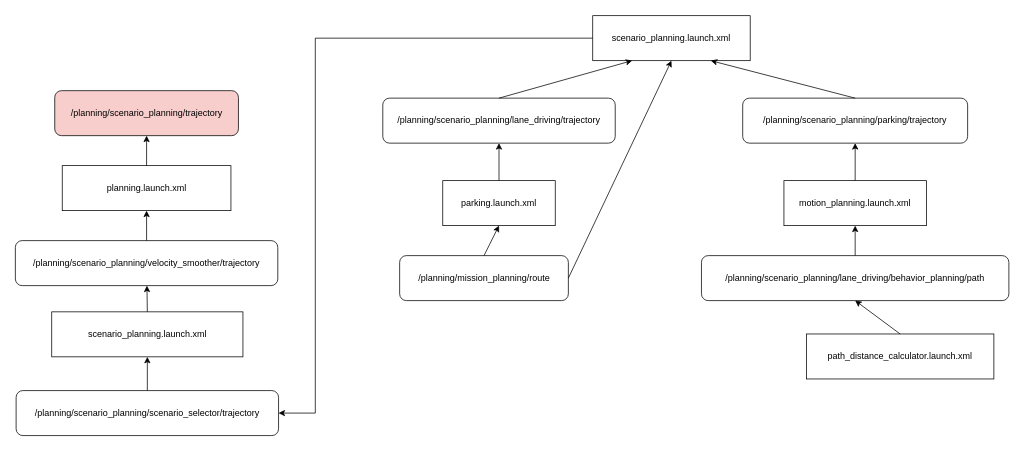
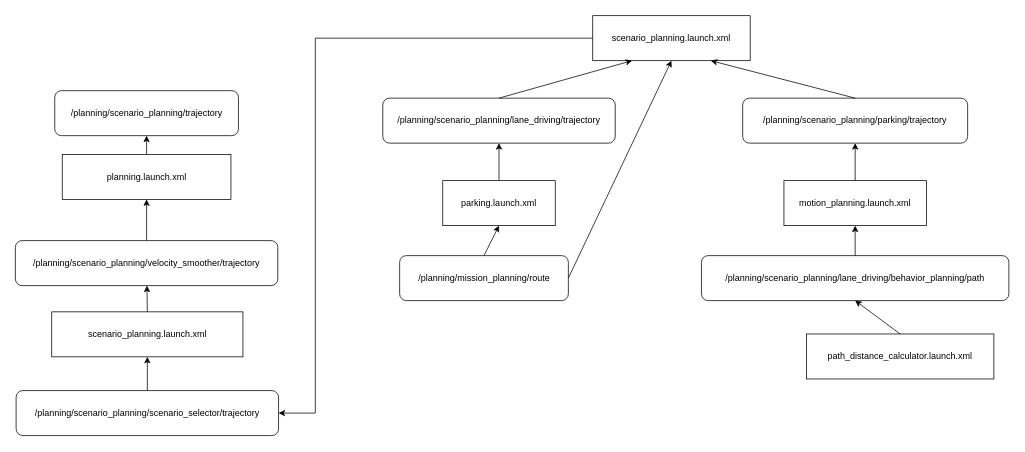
node "/planning/scenario_planning/trajectory": fillcolor #f8cecc -> #ffffff
node "planning.launch.xml": moved (147, 188) -> (147, 177)
